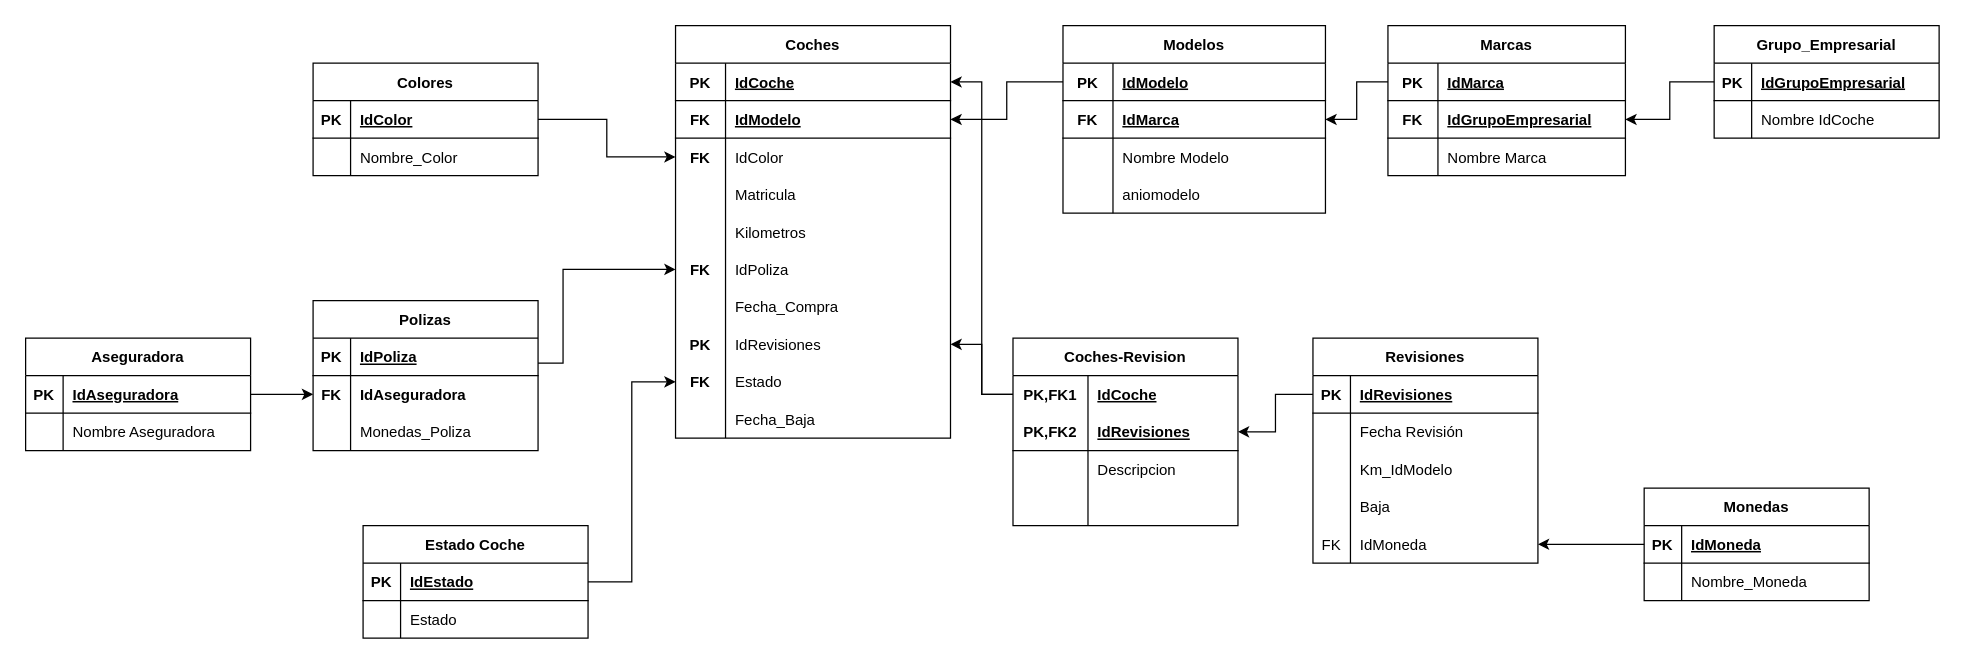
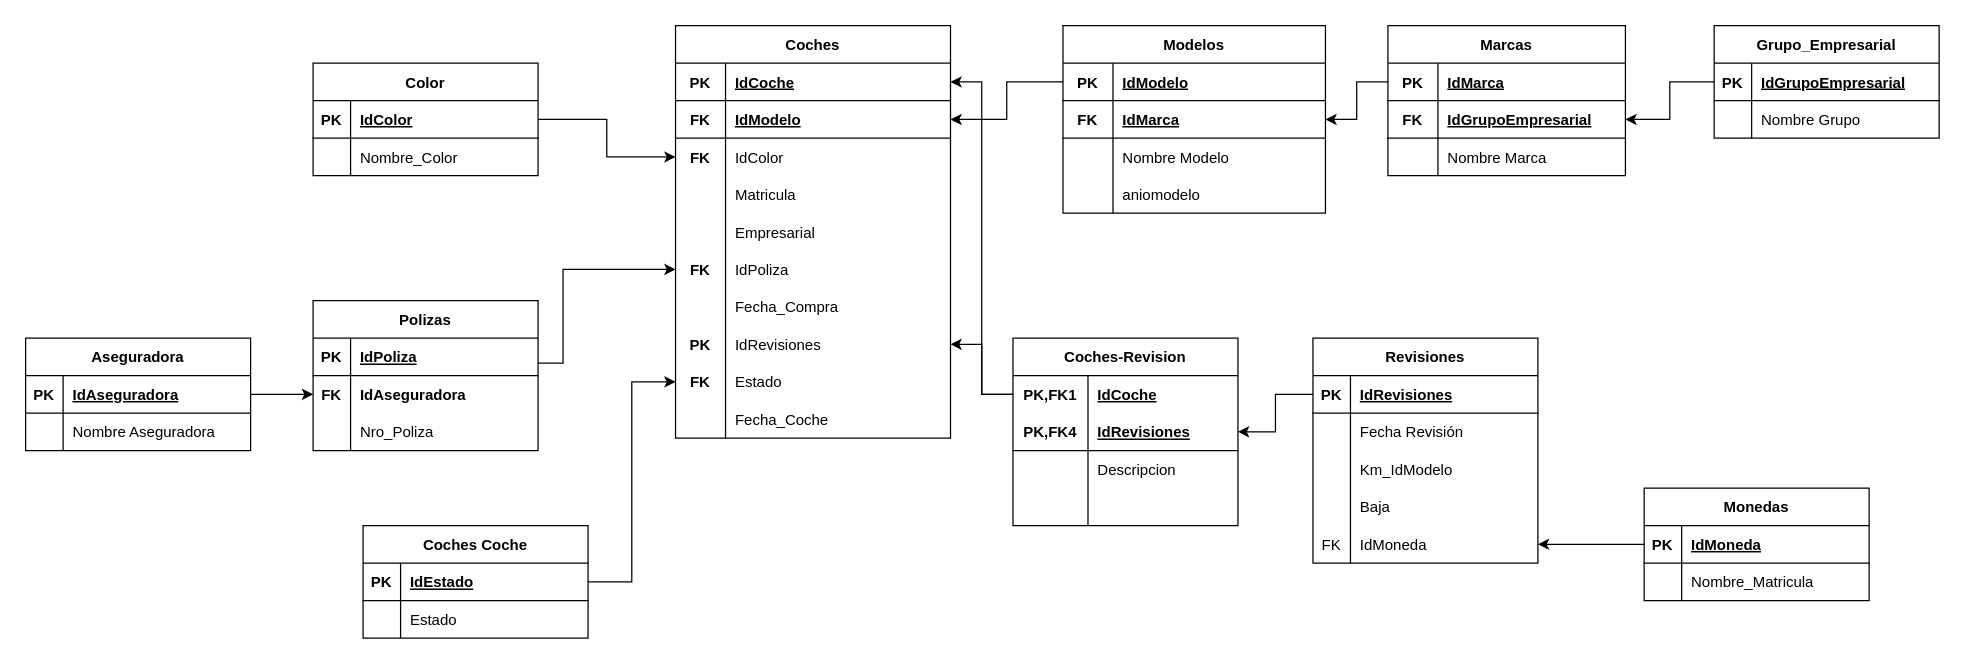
node "Colores": label "Colores" -> "Color"
node "Nombre IdCoche": label "Nombre IdCoche" -> "Nombre Grupo"
node "Kilometros": label "Kilometros" -> "Empresarial"
node "Fecha_Baja": label "Fecha_Baja" -> "Fecha_Coche"
node "Monedas_Poliza": label "Monedas_Poliza" -> "Nro_Poliza"
node "PK,FK2": label "PK,FK2" -> "PK,FK4"
node "Estado Coche": label "Estado Coche" -> "Coches Coche"
node "Nombre_Moneda": label "Nombre_Moneda" -> "Nombre_Matricula"
